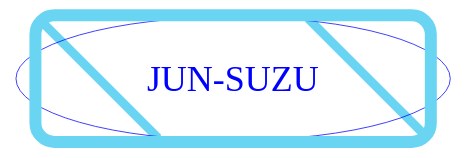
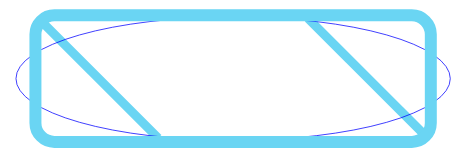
node "JUN-SUZU": removed
